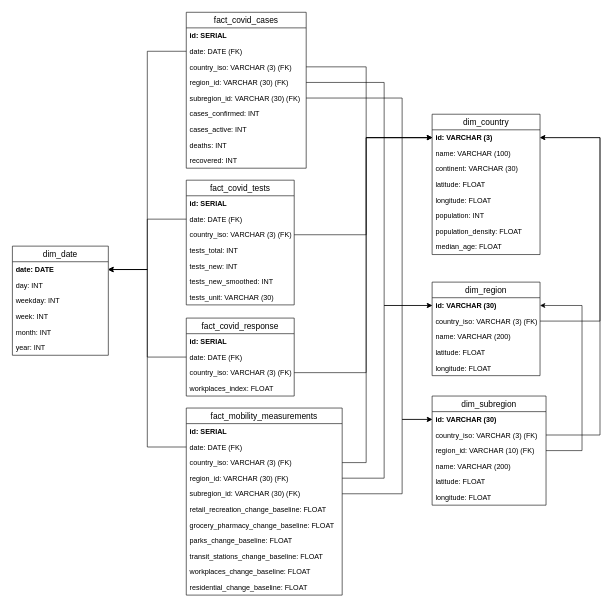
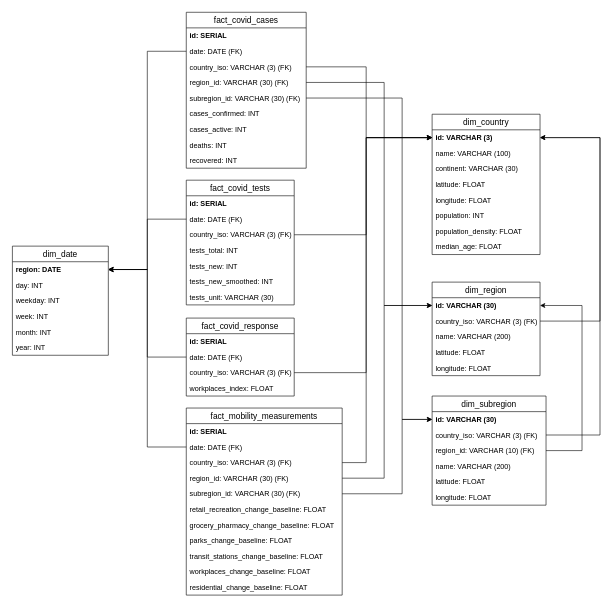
node "date: DATE": label "date: DATE" -> "region: DATE"
